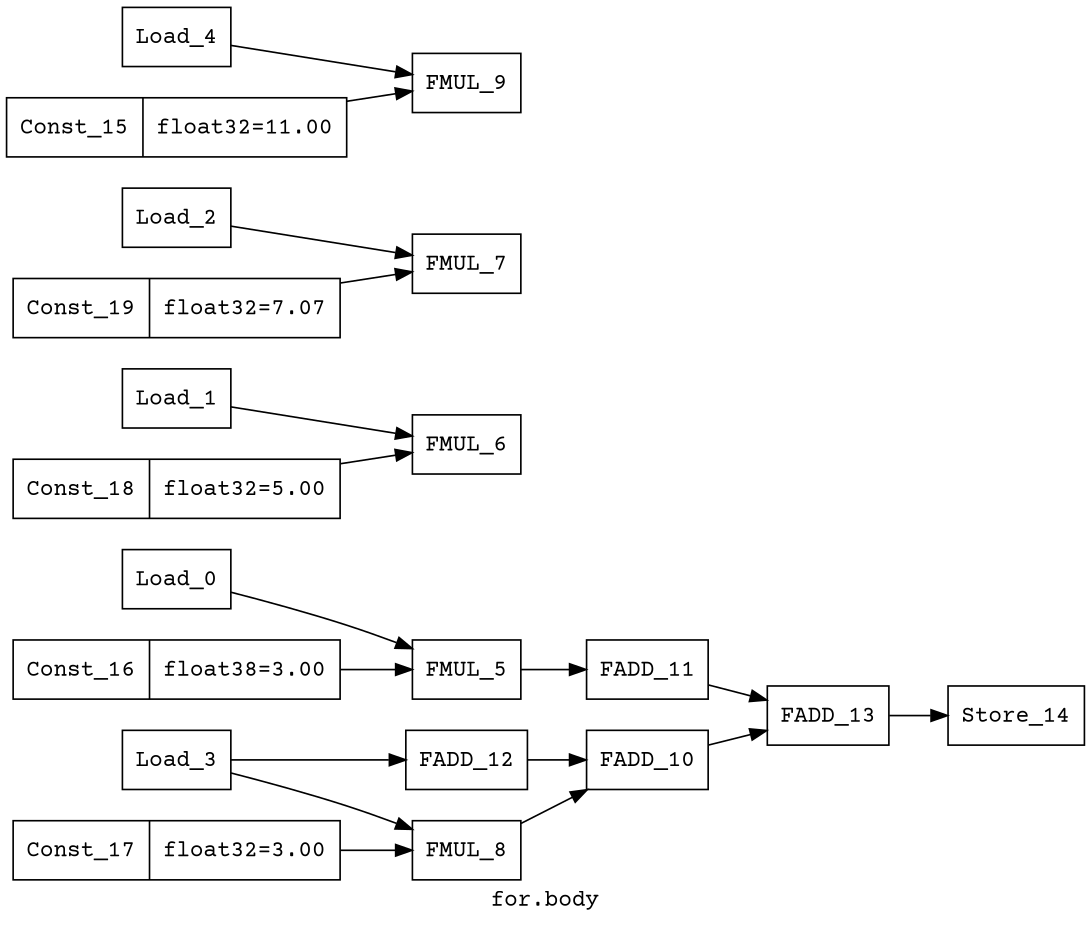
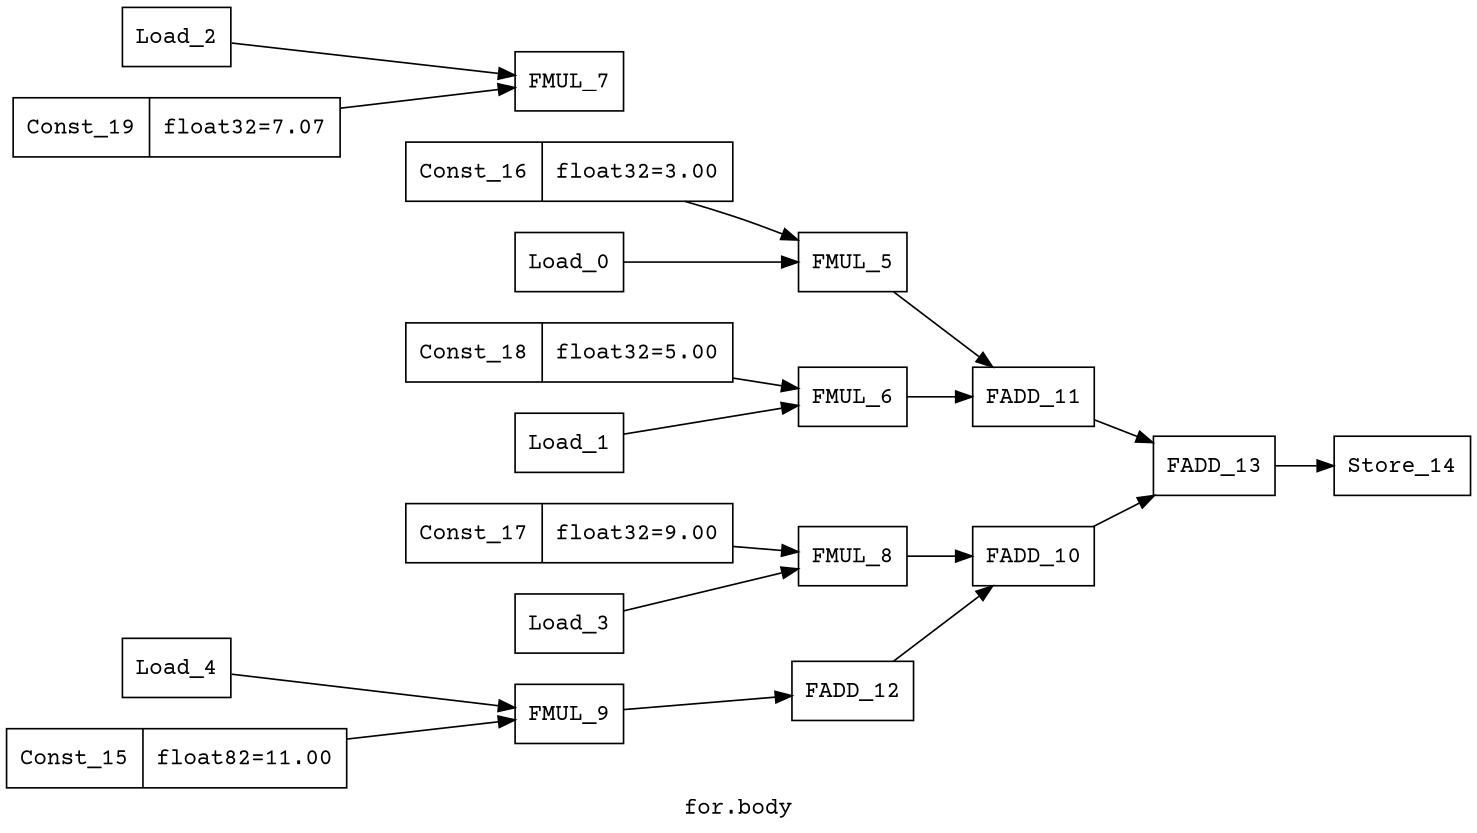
node "Const_15": text "float32=11.00" -> "float82=11.00"
edge "FMUL_6" -> "FADD_11": added
node "Const_16": text "float38=3.00" -> "float32=3.00"
edge "Load_3" -> "FADD_12": now "FMUL_9" -> "FADD_12"
node "Const_17": text "float32=3.00" -> "float32=9.00"
